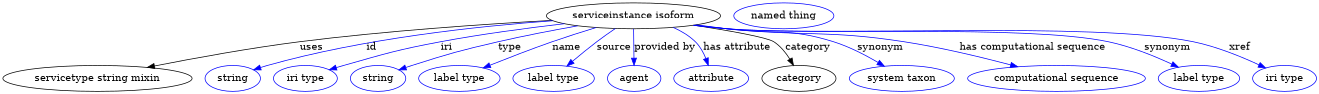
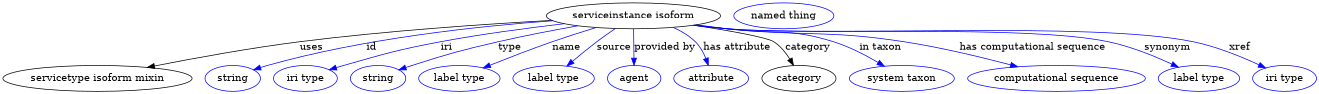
edge "serviceinstance isoform" -> "system taxon": label "synonym" -> "in taxon"
node "servicetype string mixin": label "servicetype string mixin" -> "servicetype isoform mixin"
